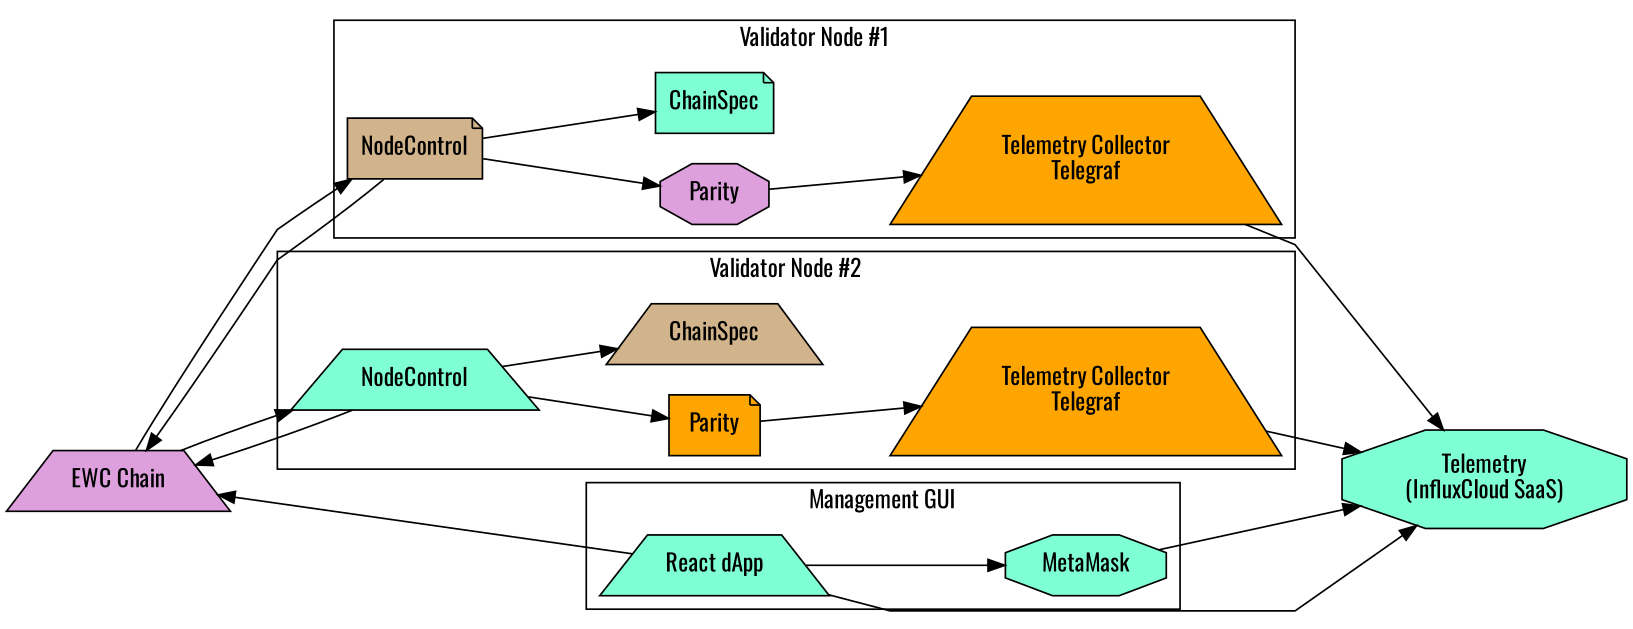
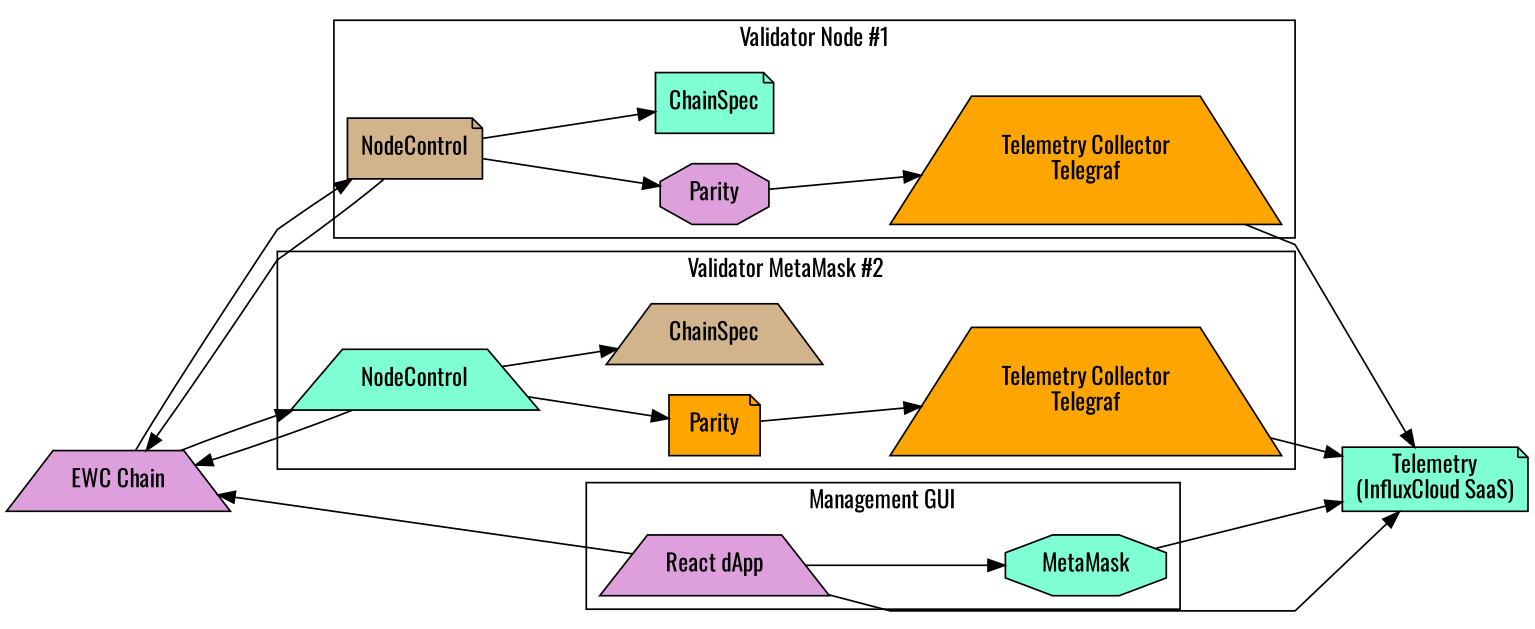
cluster "Validator Node #2": label "Validator Node #2" -> "Validator MetaMask #2"
node "Telemetry (InfluxCloud SaaS)": shape octagon -> note
node "React dApp": fillcolor aquamarine -> plum
